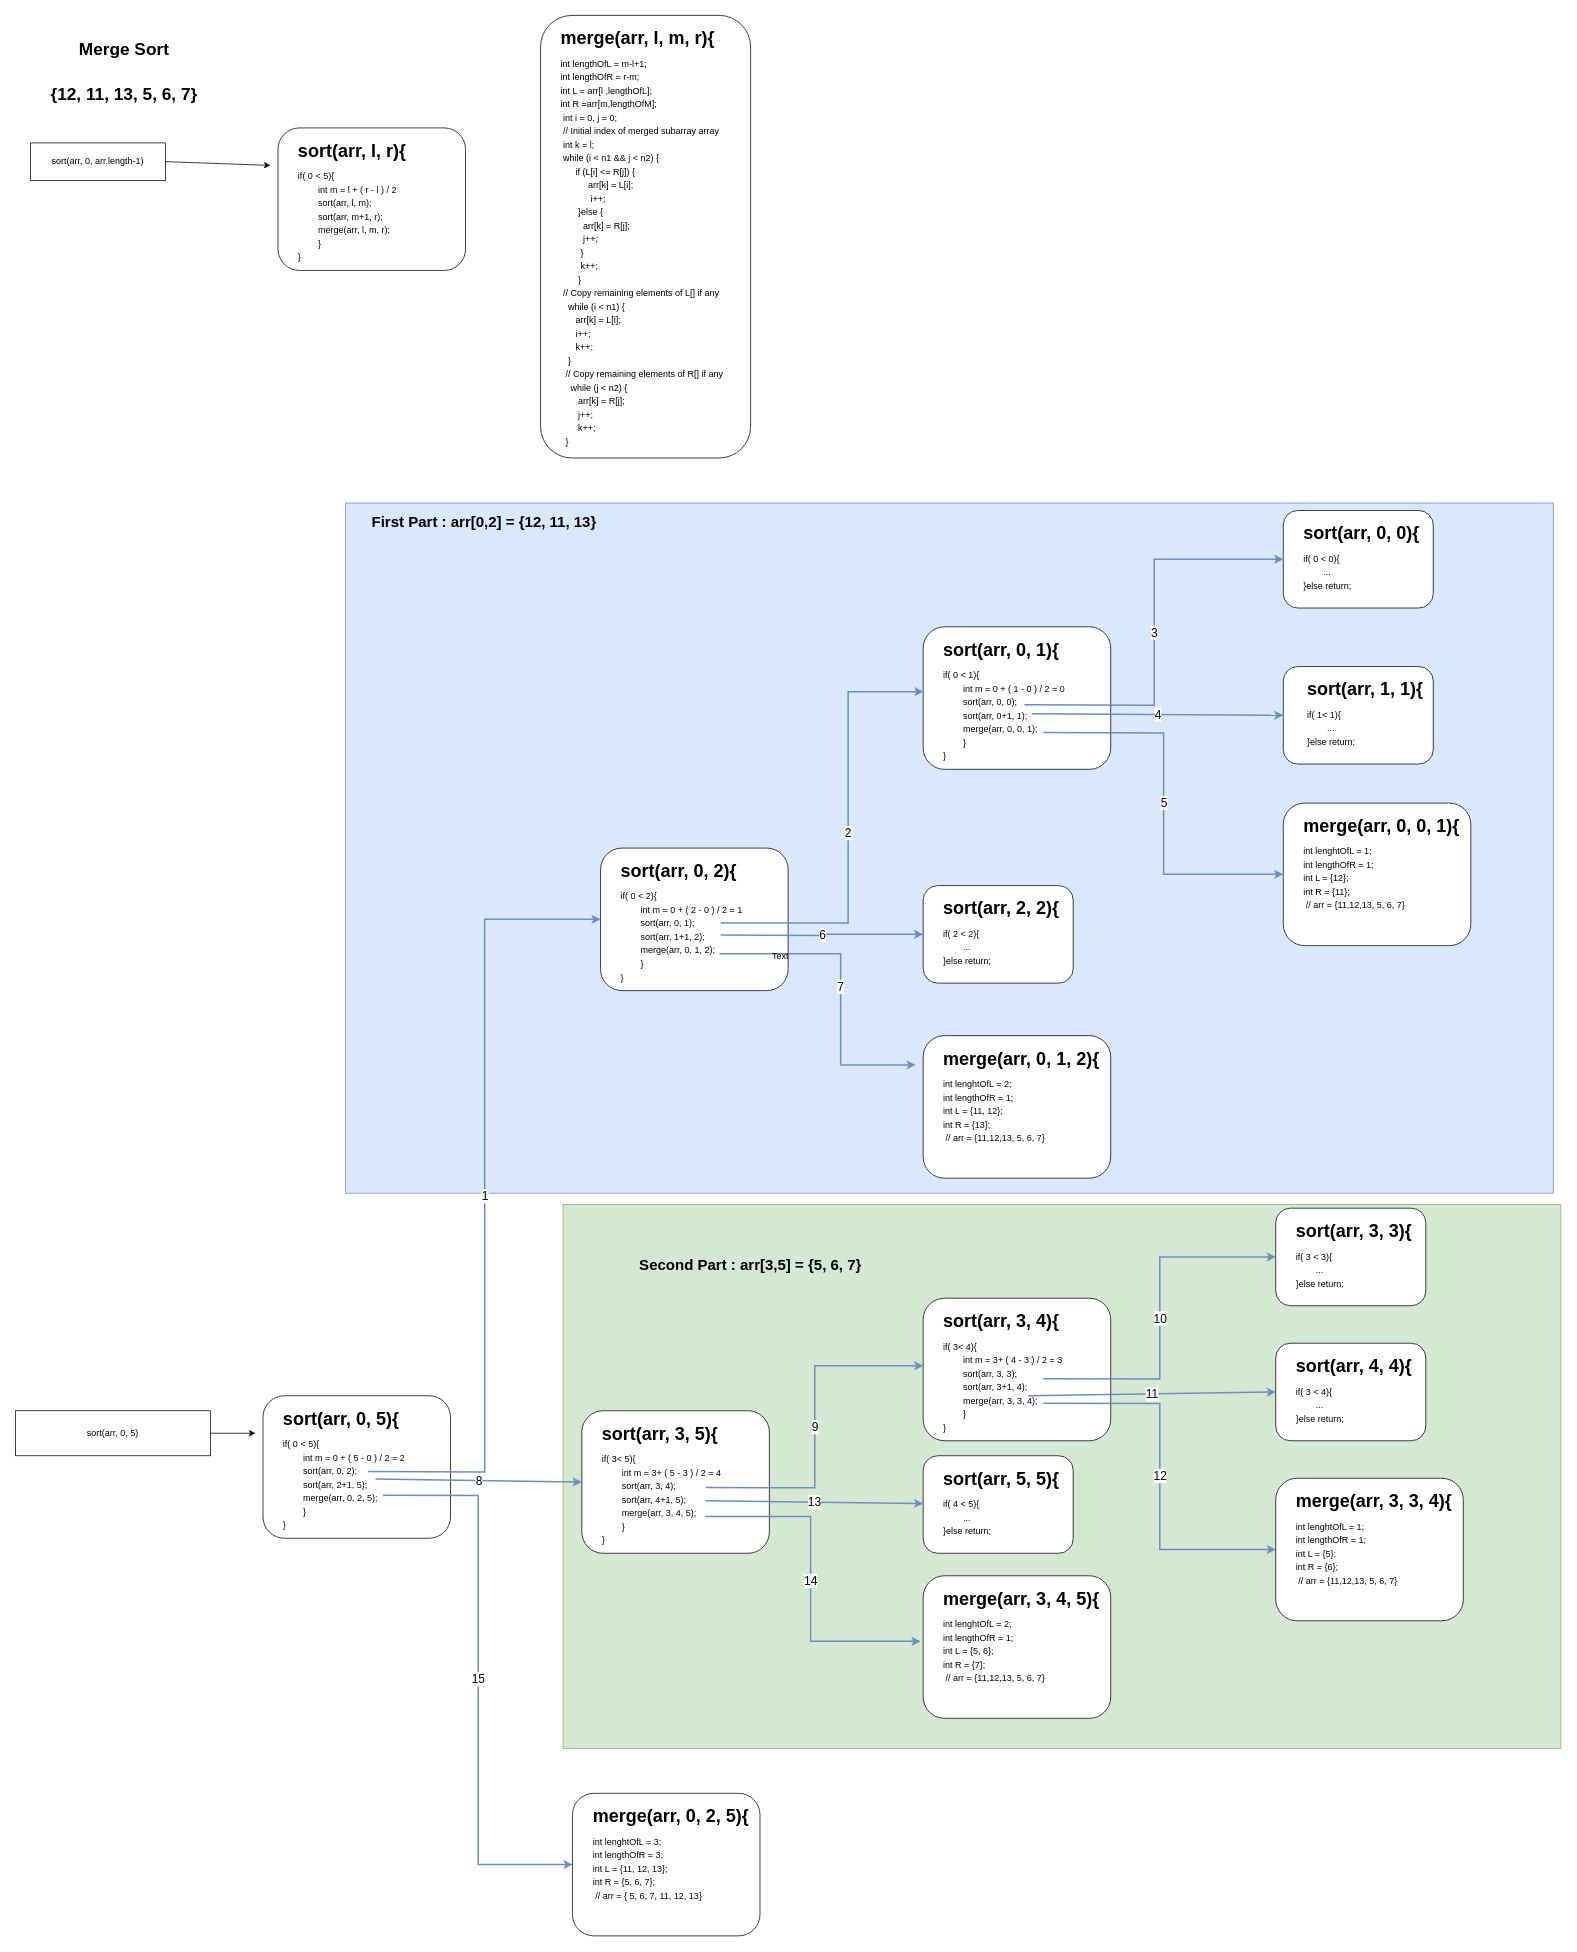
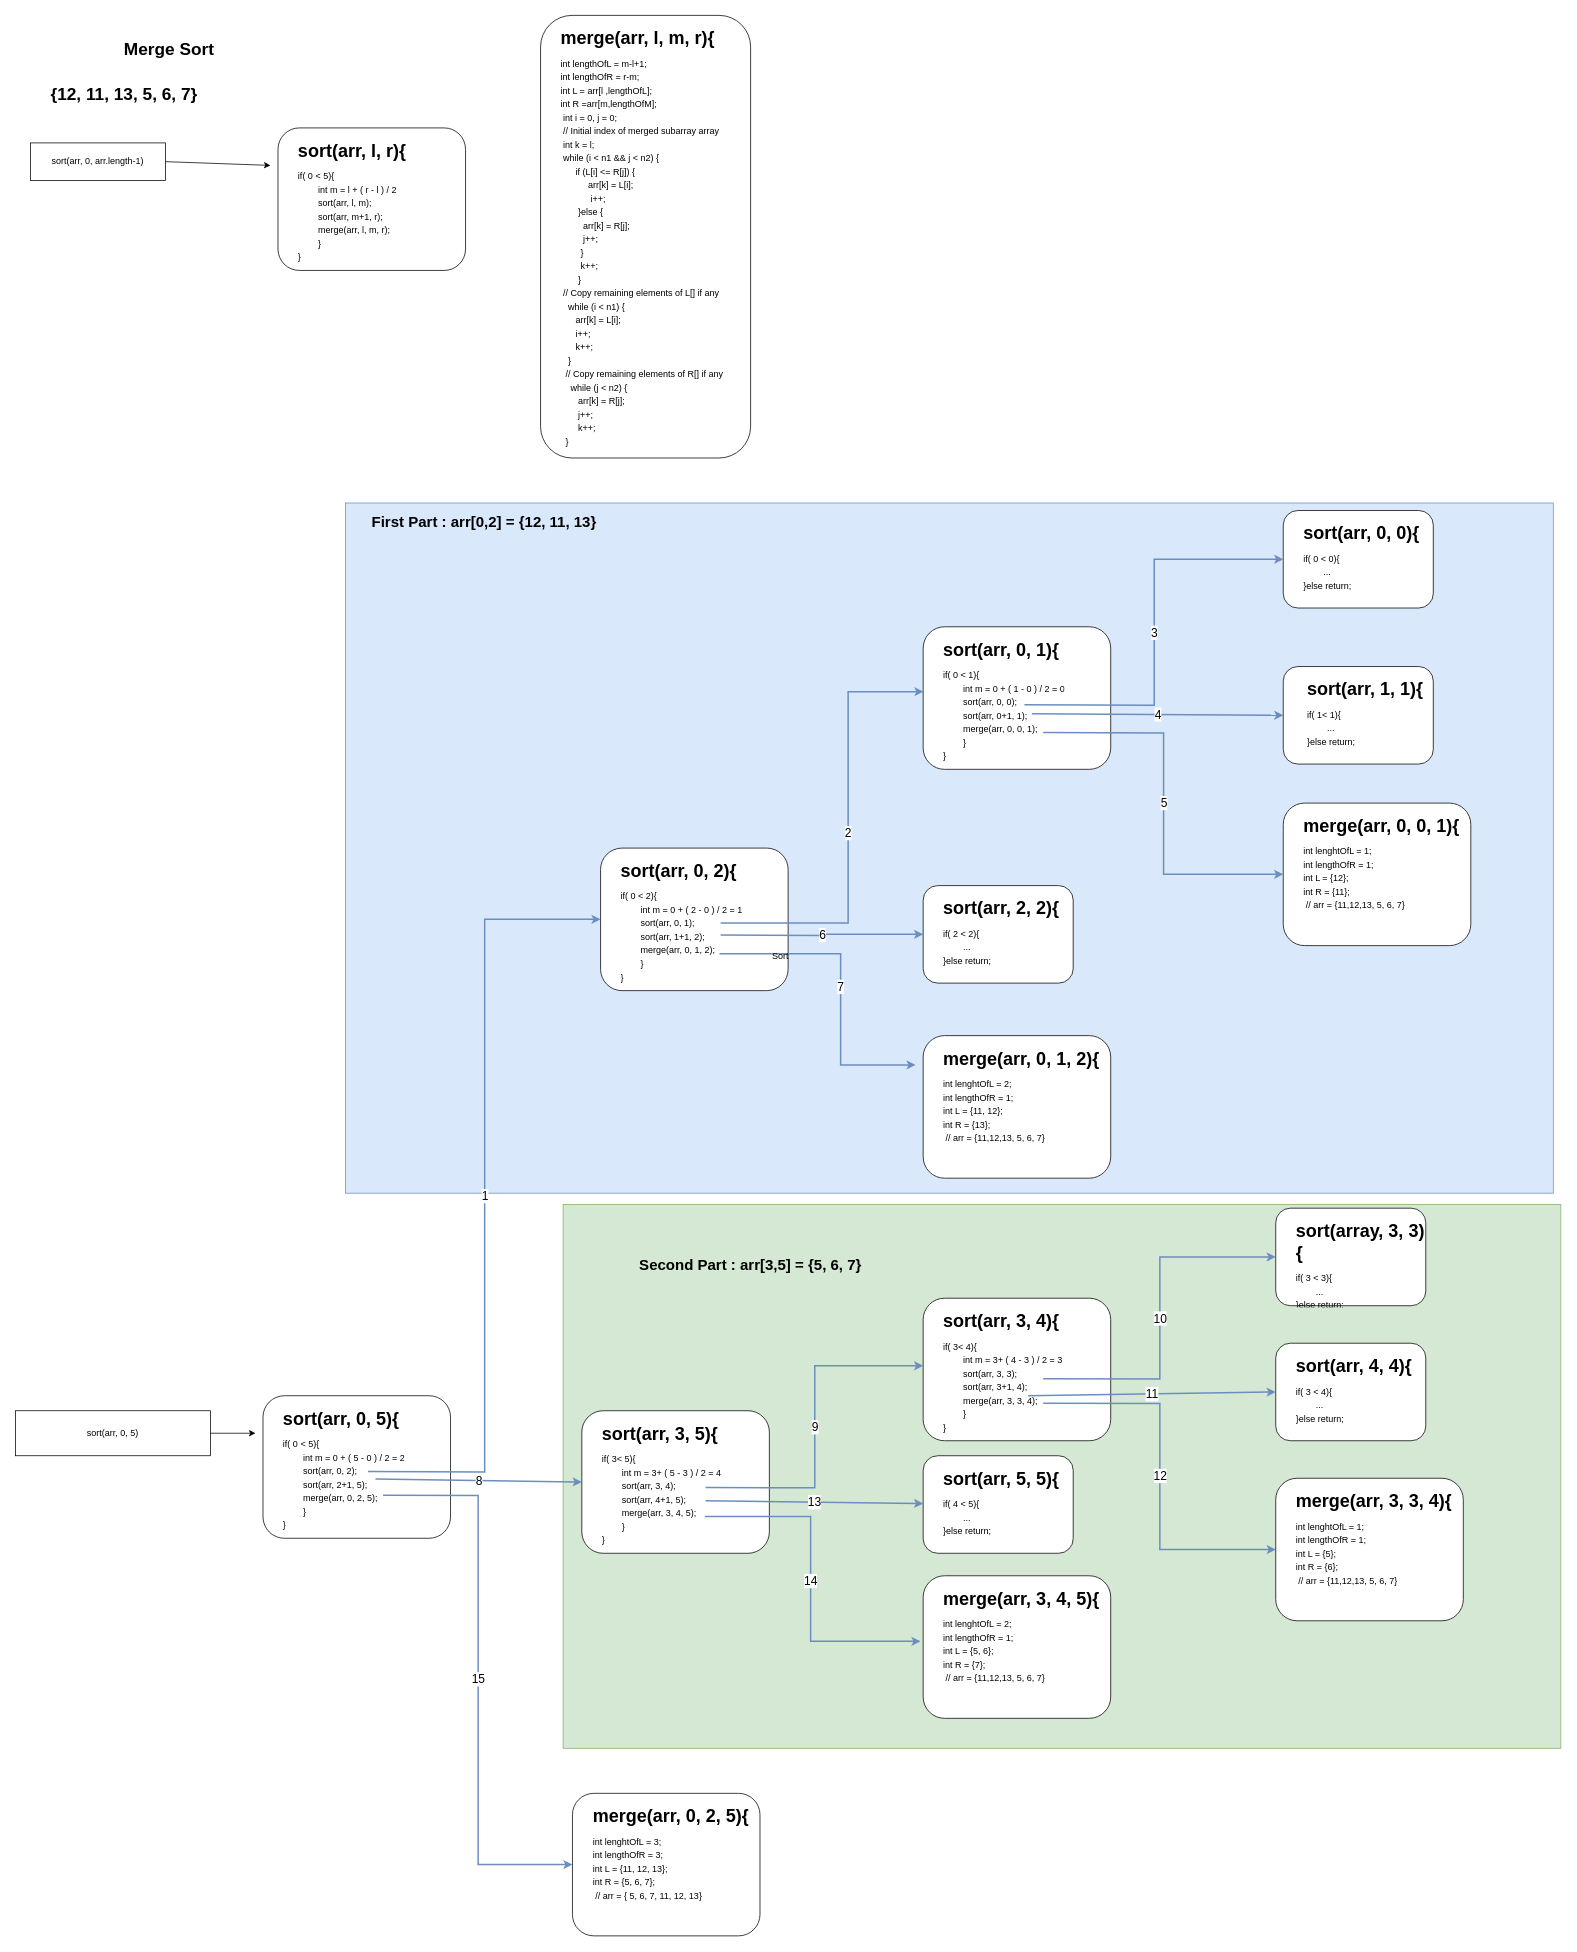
node "Merge Sort": moved (124, 49) -> (169, 49)
node "Text": label "Text" -> "Sort"
node "sort(arr, 3, 3){if( 3 < 3){ ... }else return;": label "sort(arr, 3, 3){if( 3 < 3){ ... }else return;" -> "sort(array, 3, 3){if( 3 < 3){ ... }else return;"
